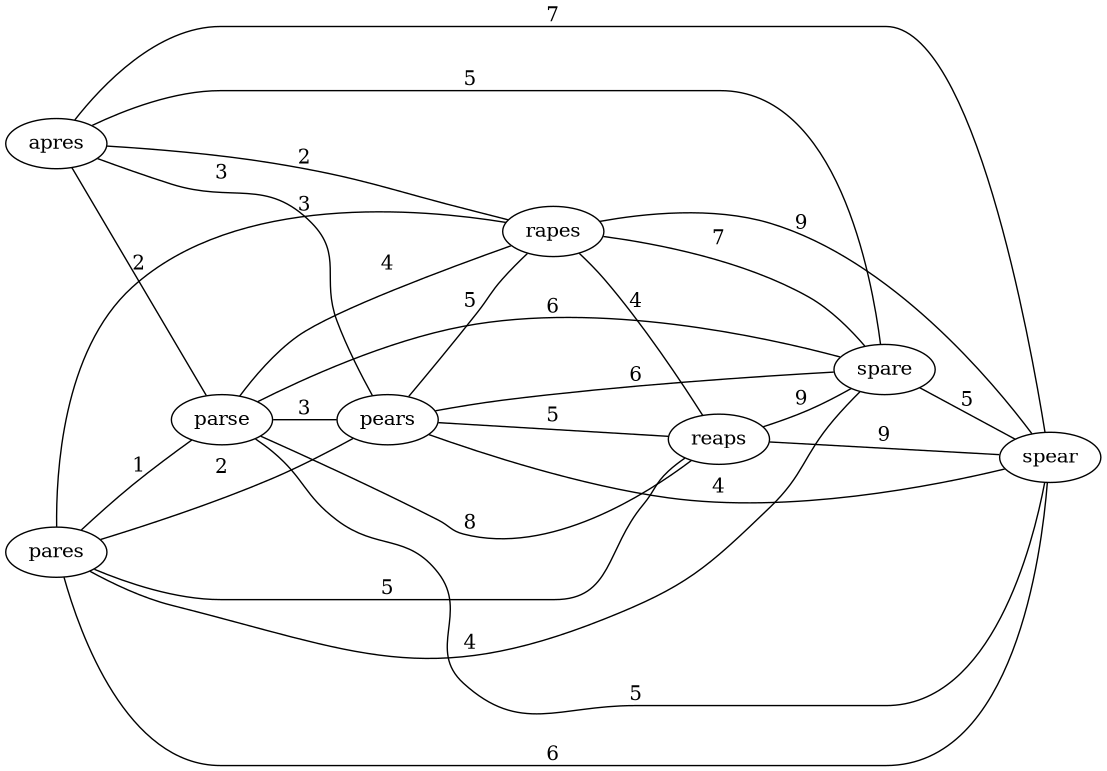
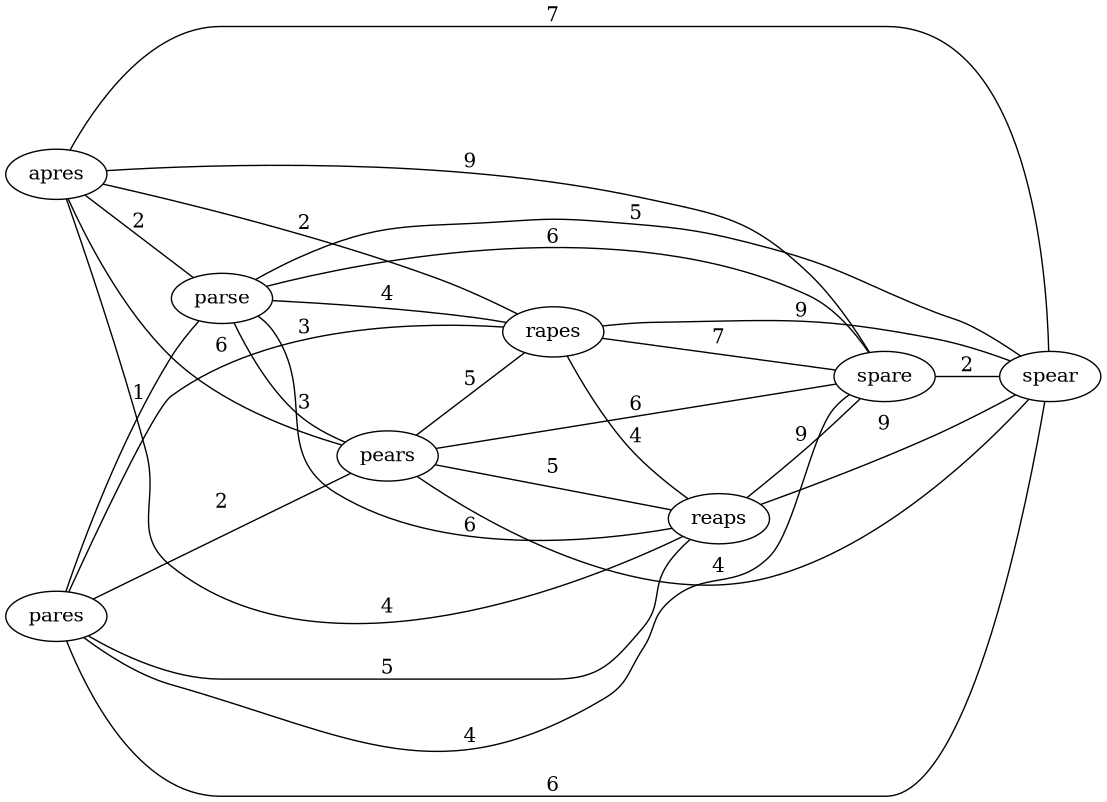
edge "apres" -- "spare": label "5" -> "9"
edge "apres" -- "pears": label "3" -> "6"
edge "spare" -- "spear": label "5" -> "2"
edge "parse" -- "reaps": label "8" -> "6"
edge "apres" -- "reaps": added, label "4"
